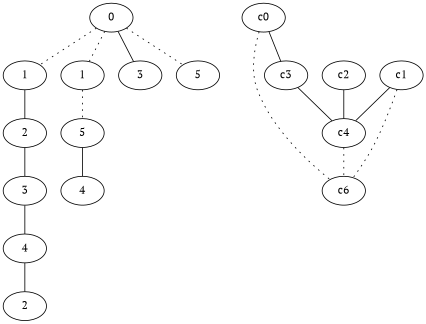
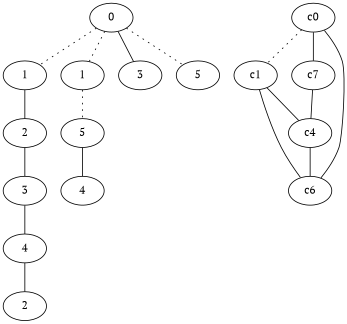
edge "c0" -- "c1": added
node "c3": label "c3" -> "c7"
node "c2": removed
edge "c0" -- "c6": style dotted -> solid
edge "c1" -- "c6": style dotted -> solid
edge "c4" -- "c6": style dotted -> solid
